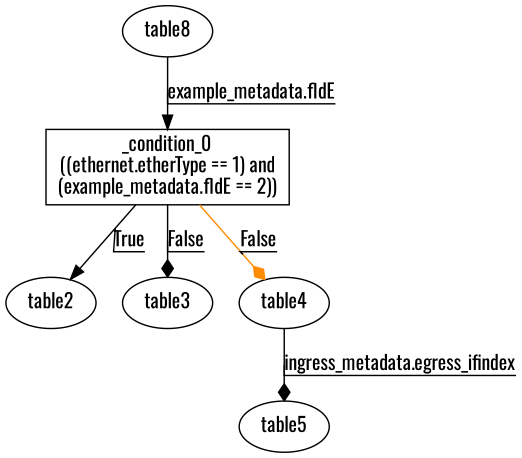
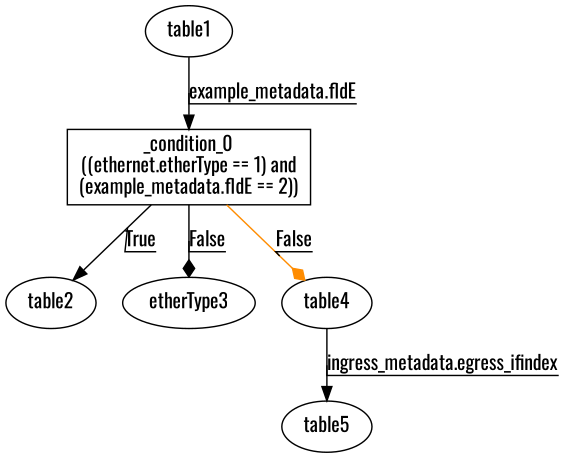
node "table8": label "table8" -> "table1"
node "table3": label "table3" -> "etherType3"
edge "table4" -> "table5": arrowhead diamond -> normal
